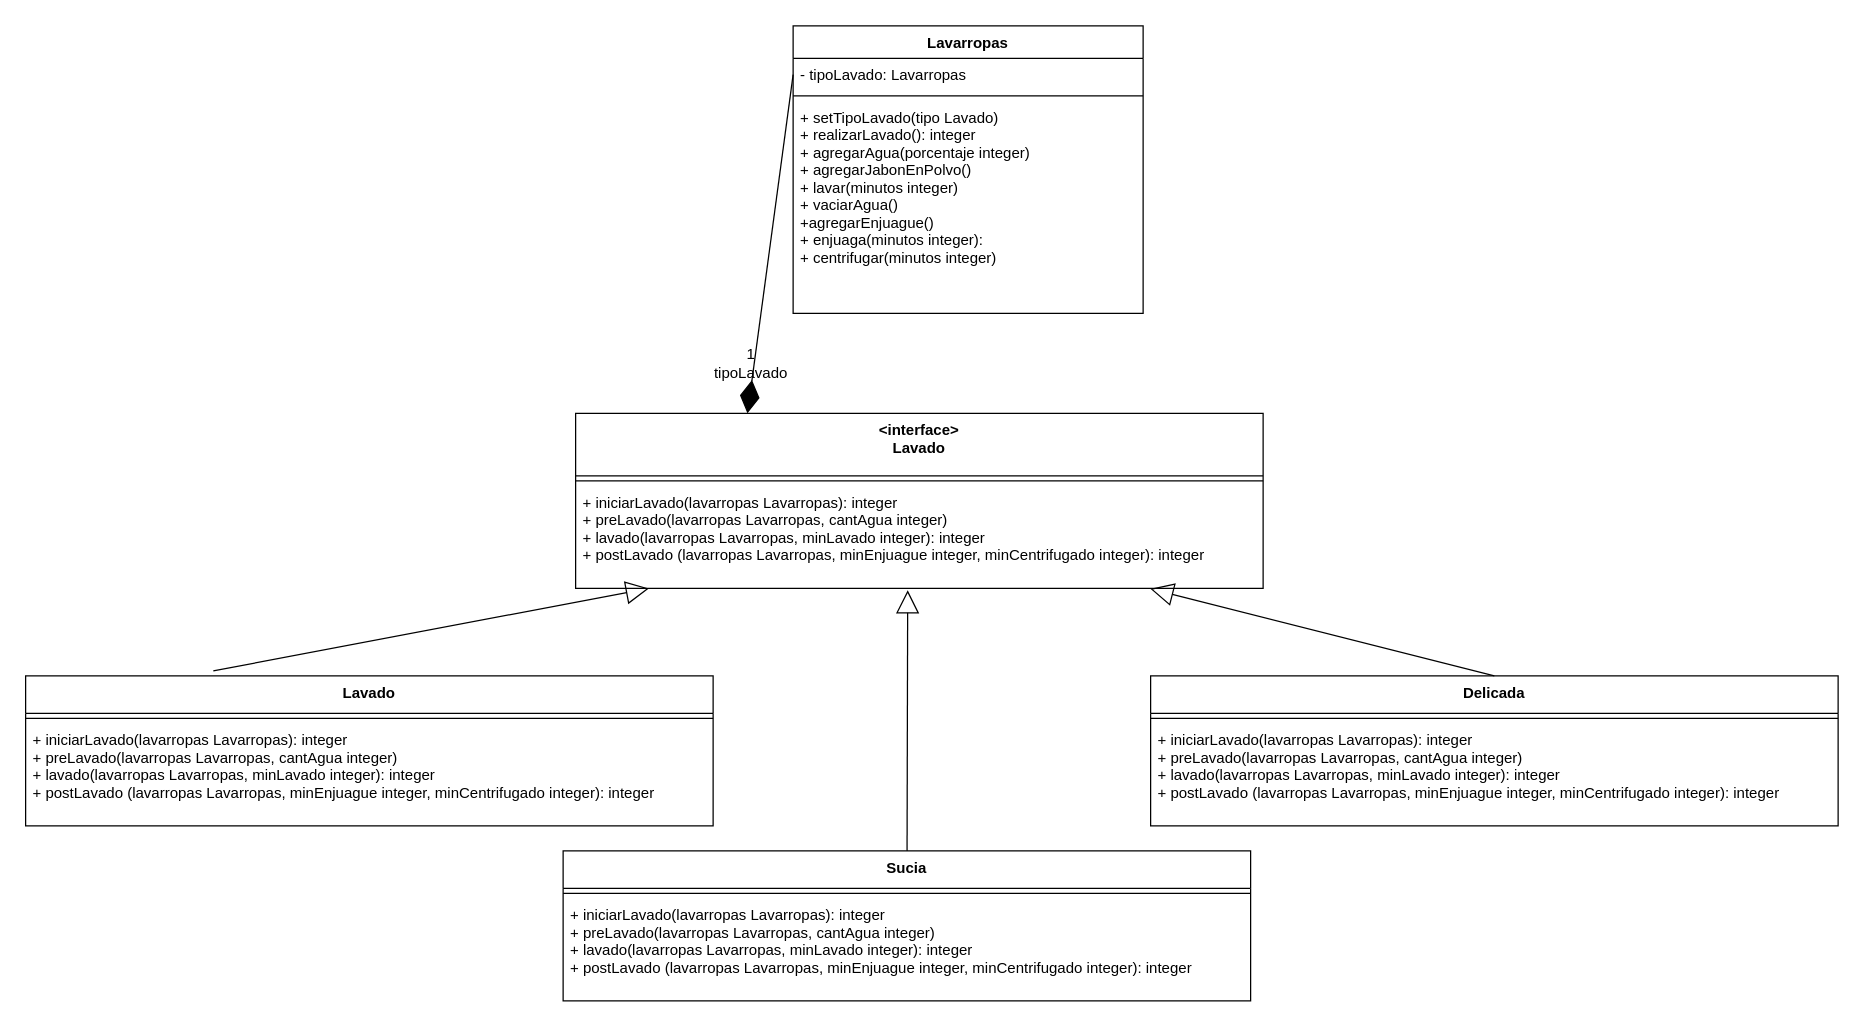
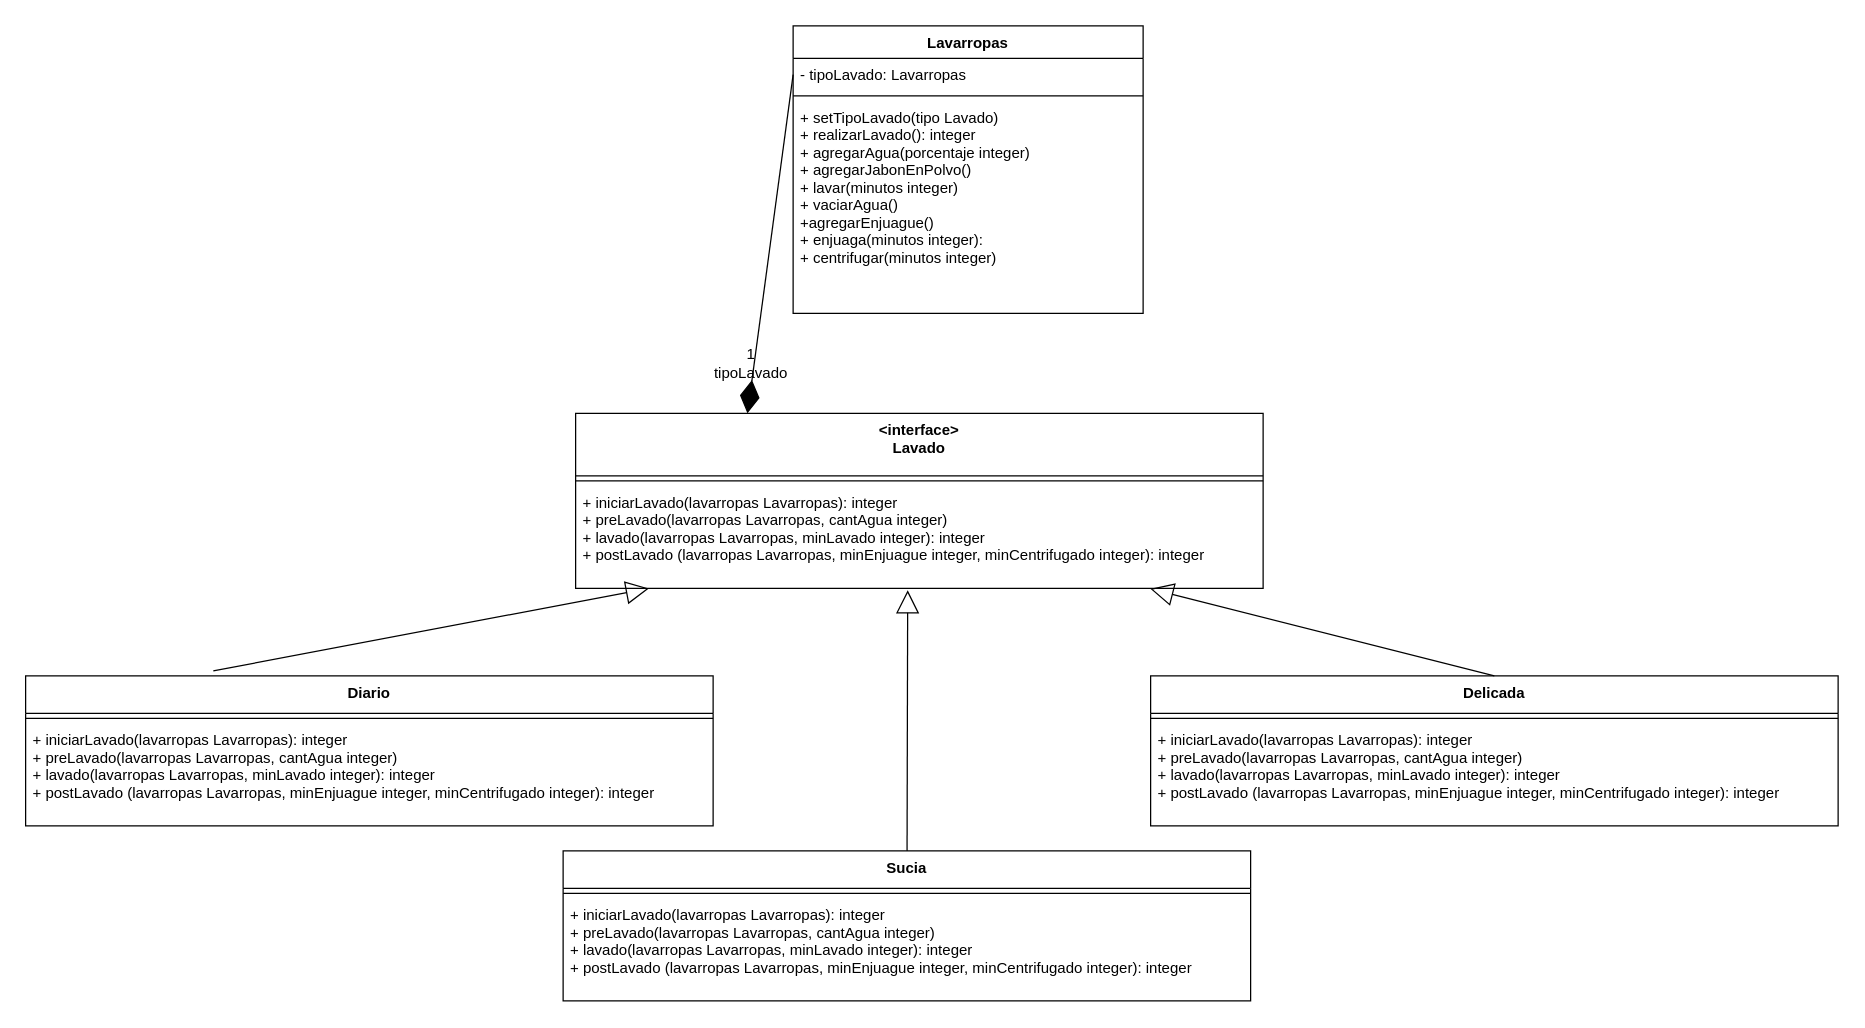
node "Lavado": label "Lavado" -> "Diario"
